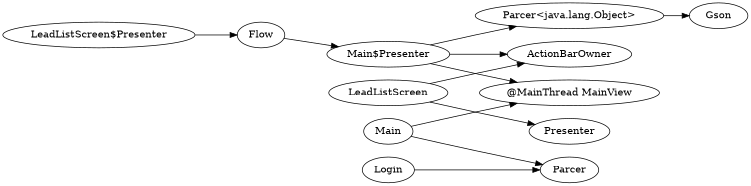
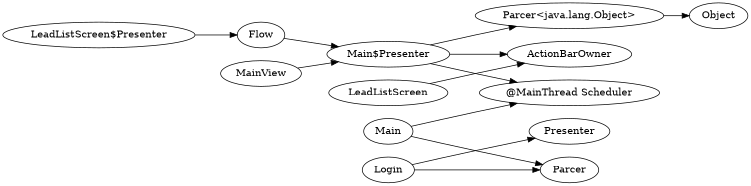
node "Gson": label "Gson" -> "Object"
node "MainView": added
node "@MainThread MainView": label "@MainThread MainView" -> "@MainThread Scheduler"
edge "LeadListScreen" -> "Presenter": now "Login" -> "Presenter"
